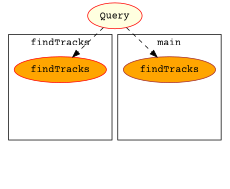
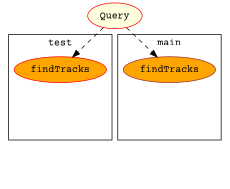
cluster "findTracks": label "findTracks" -> "test"
